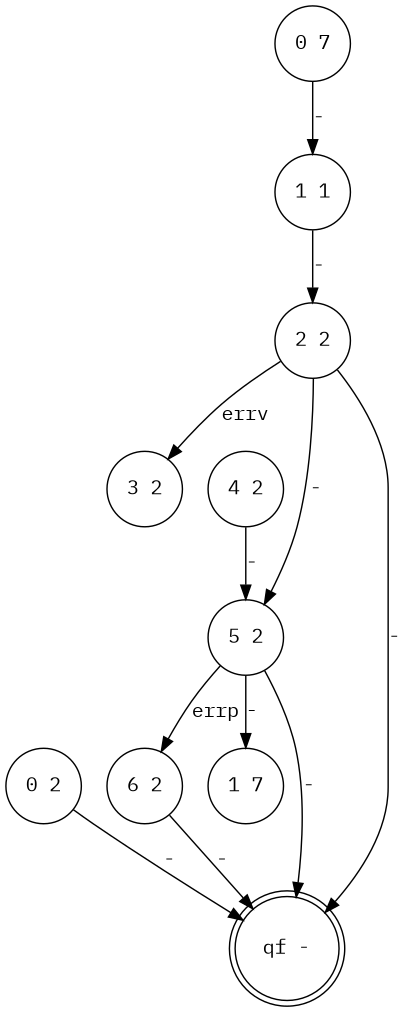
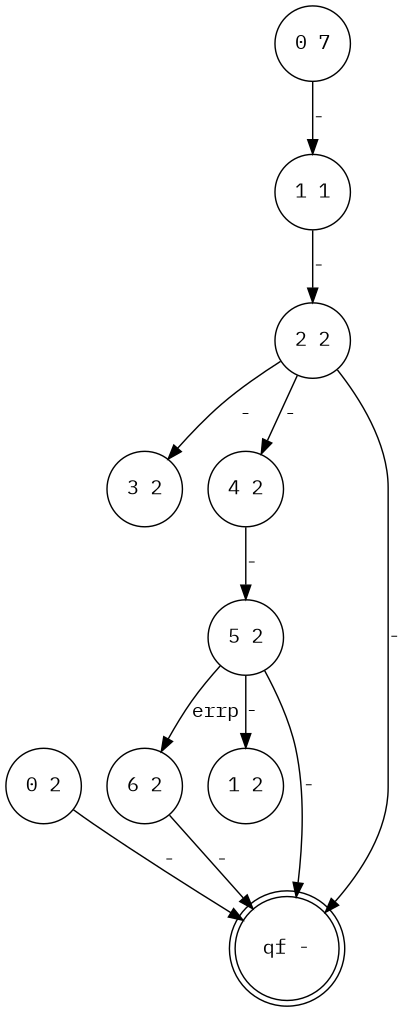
edge "2 2" -> "3 2": label "errv" -> "-"
edge "2 2" -> "5 2": now "2 2" -> "4 2"
node "1 7": label "1 7" -> "1 2"
